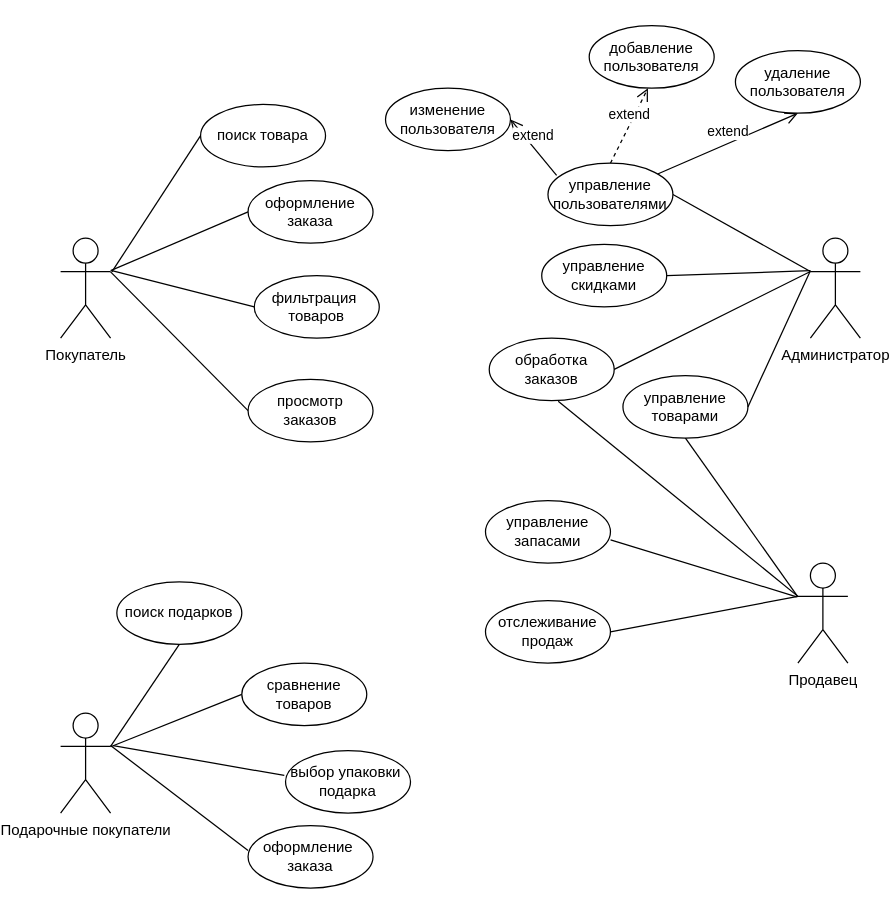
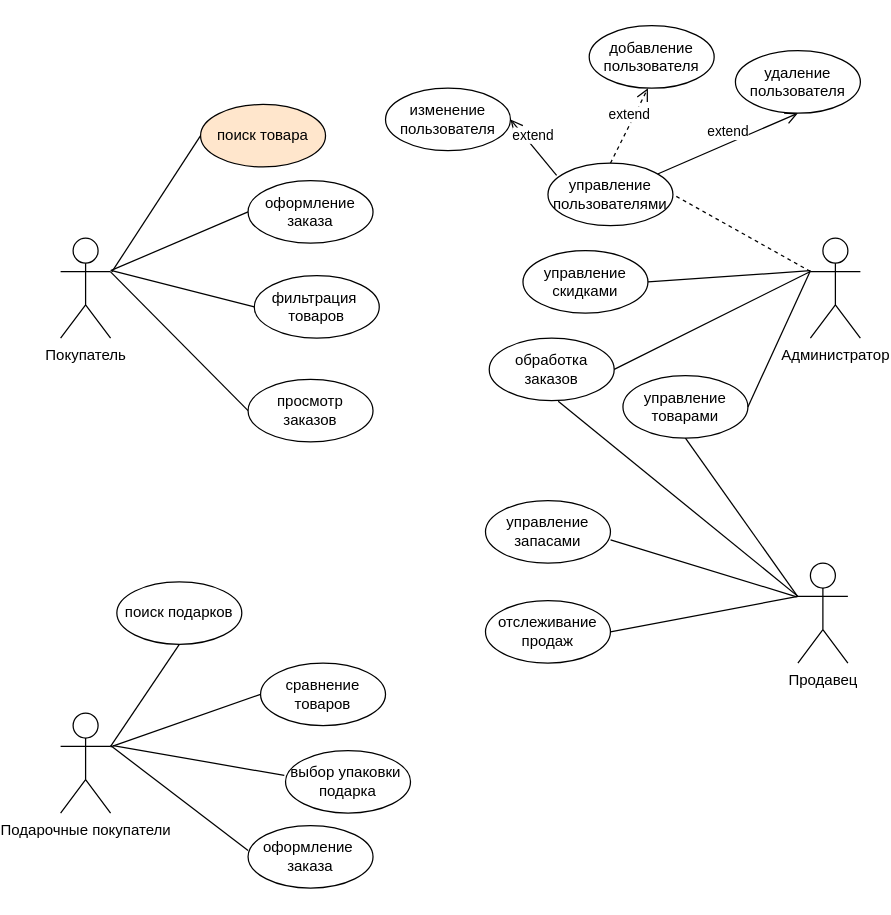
node "поиск товара": fillcolor #ffffff -> #ffe6cc
edge "управление пользователями" -- "Администратор": style solid -> dashed
node "управление скидками": moved (604, 276) -> (586, 282)
node "cравнение товаров": moved (304, 694) -> (323, 694)
